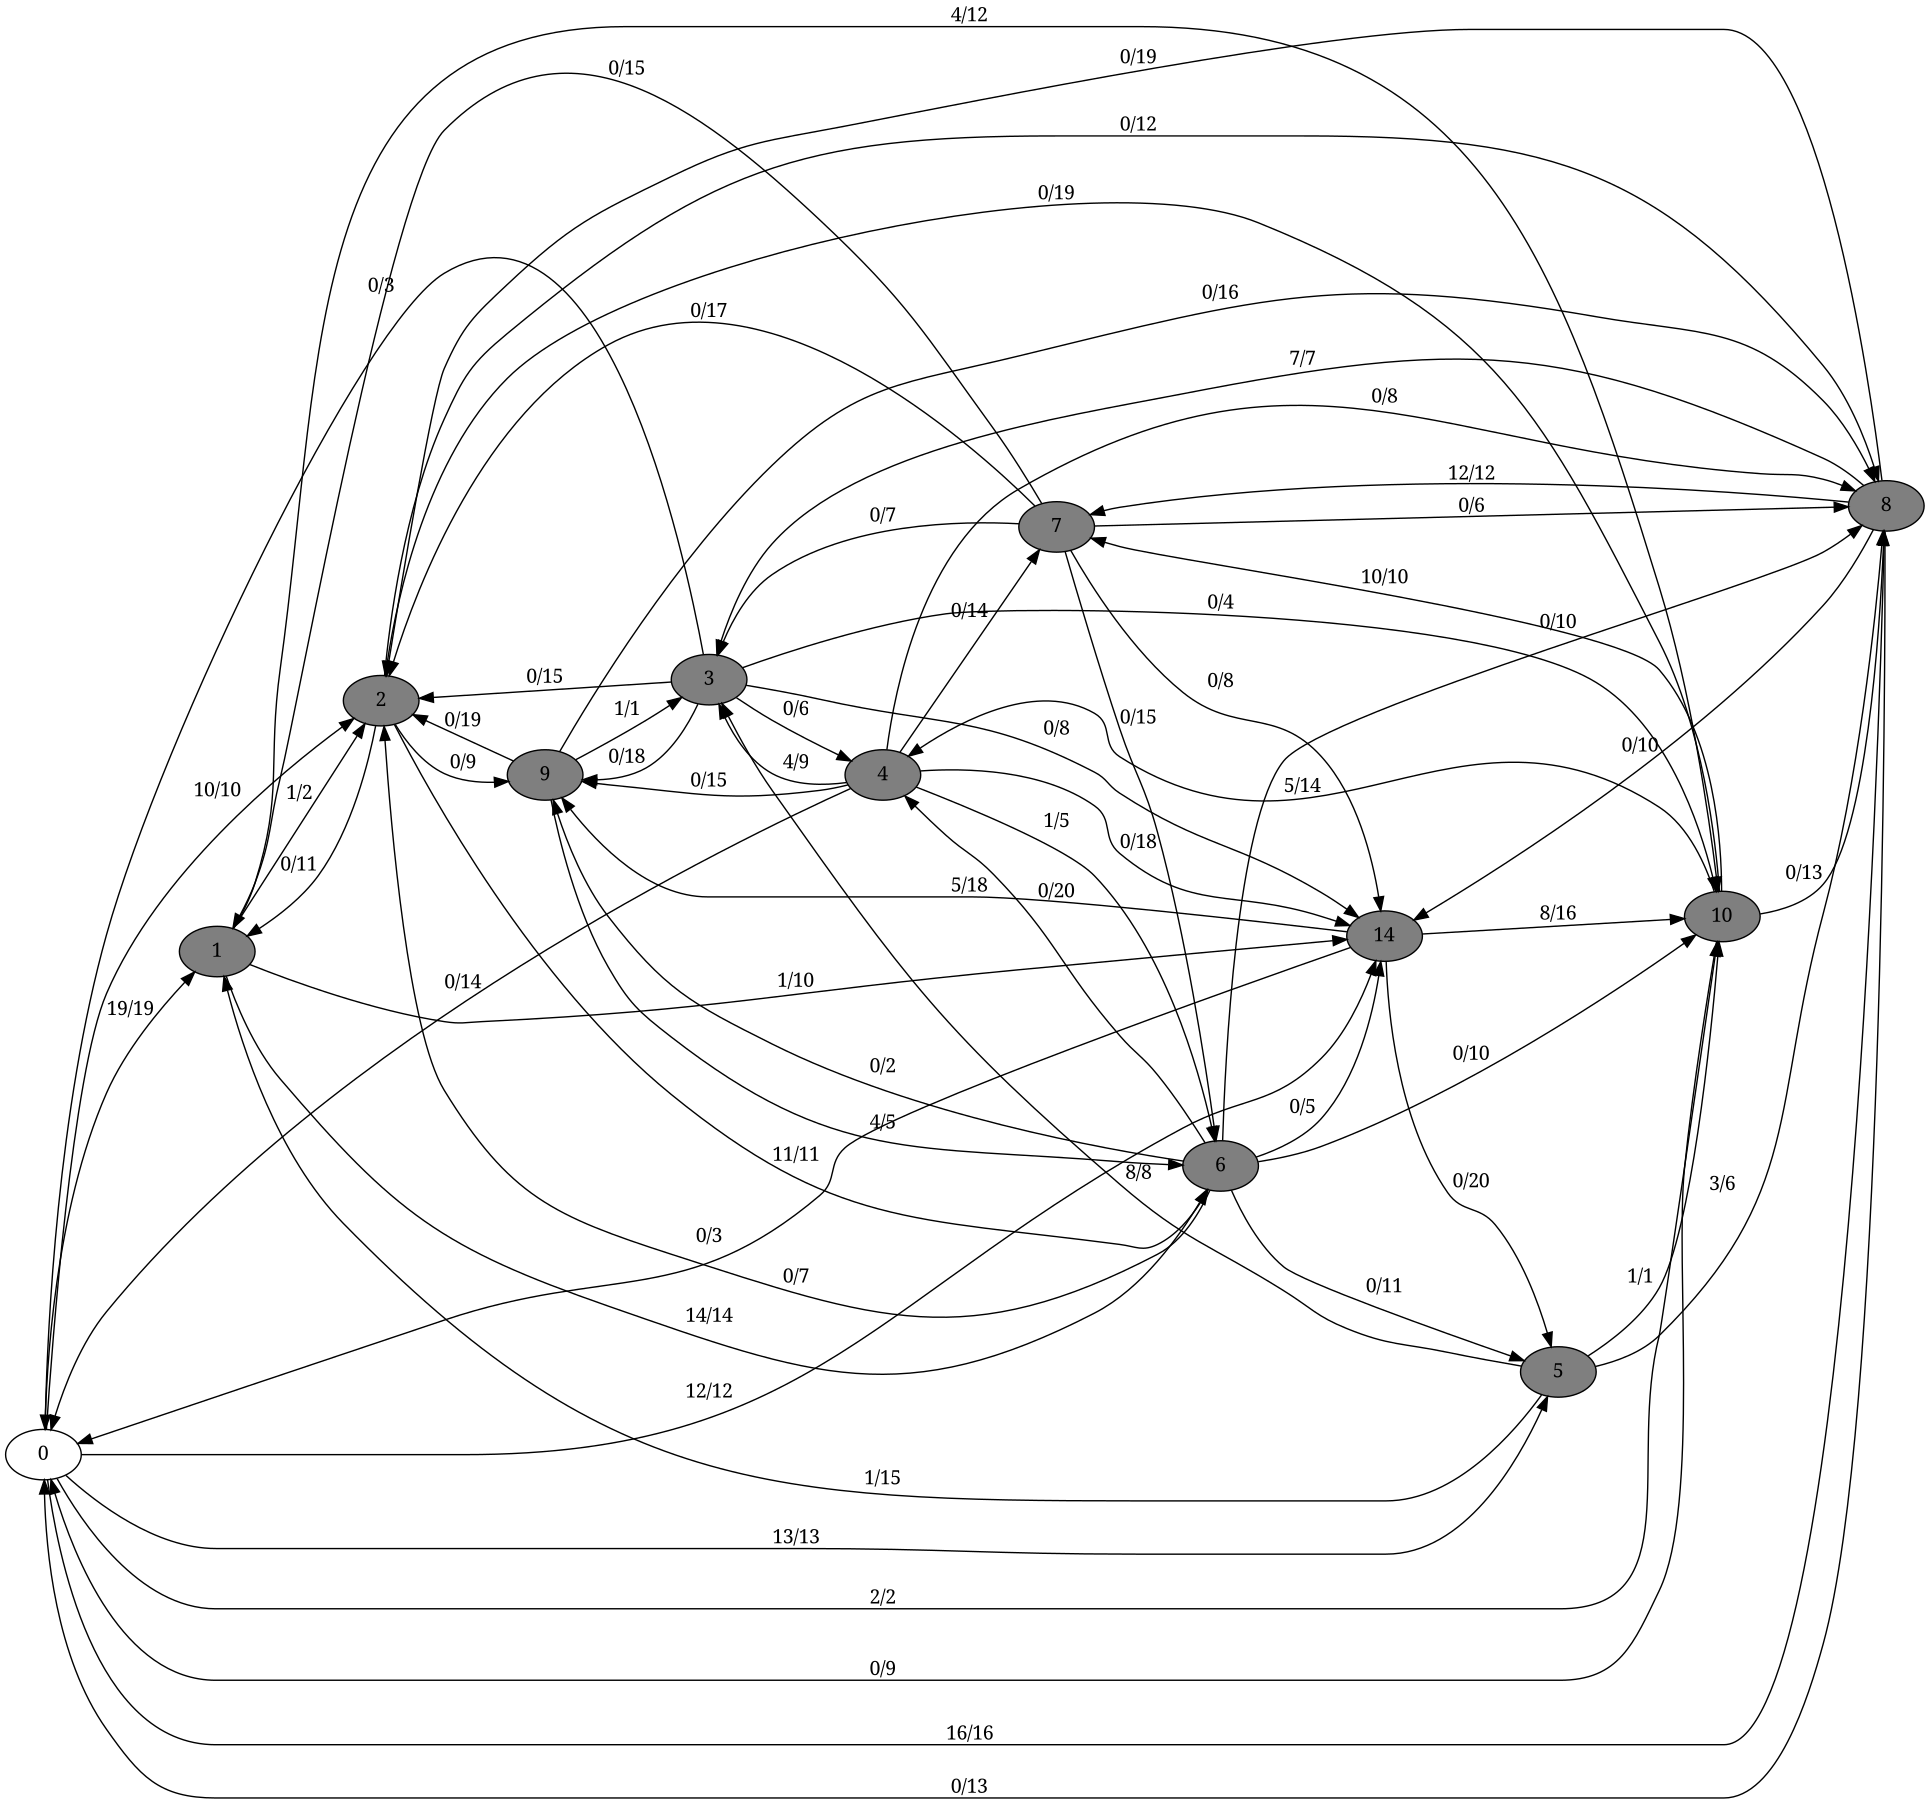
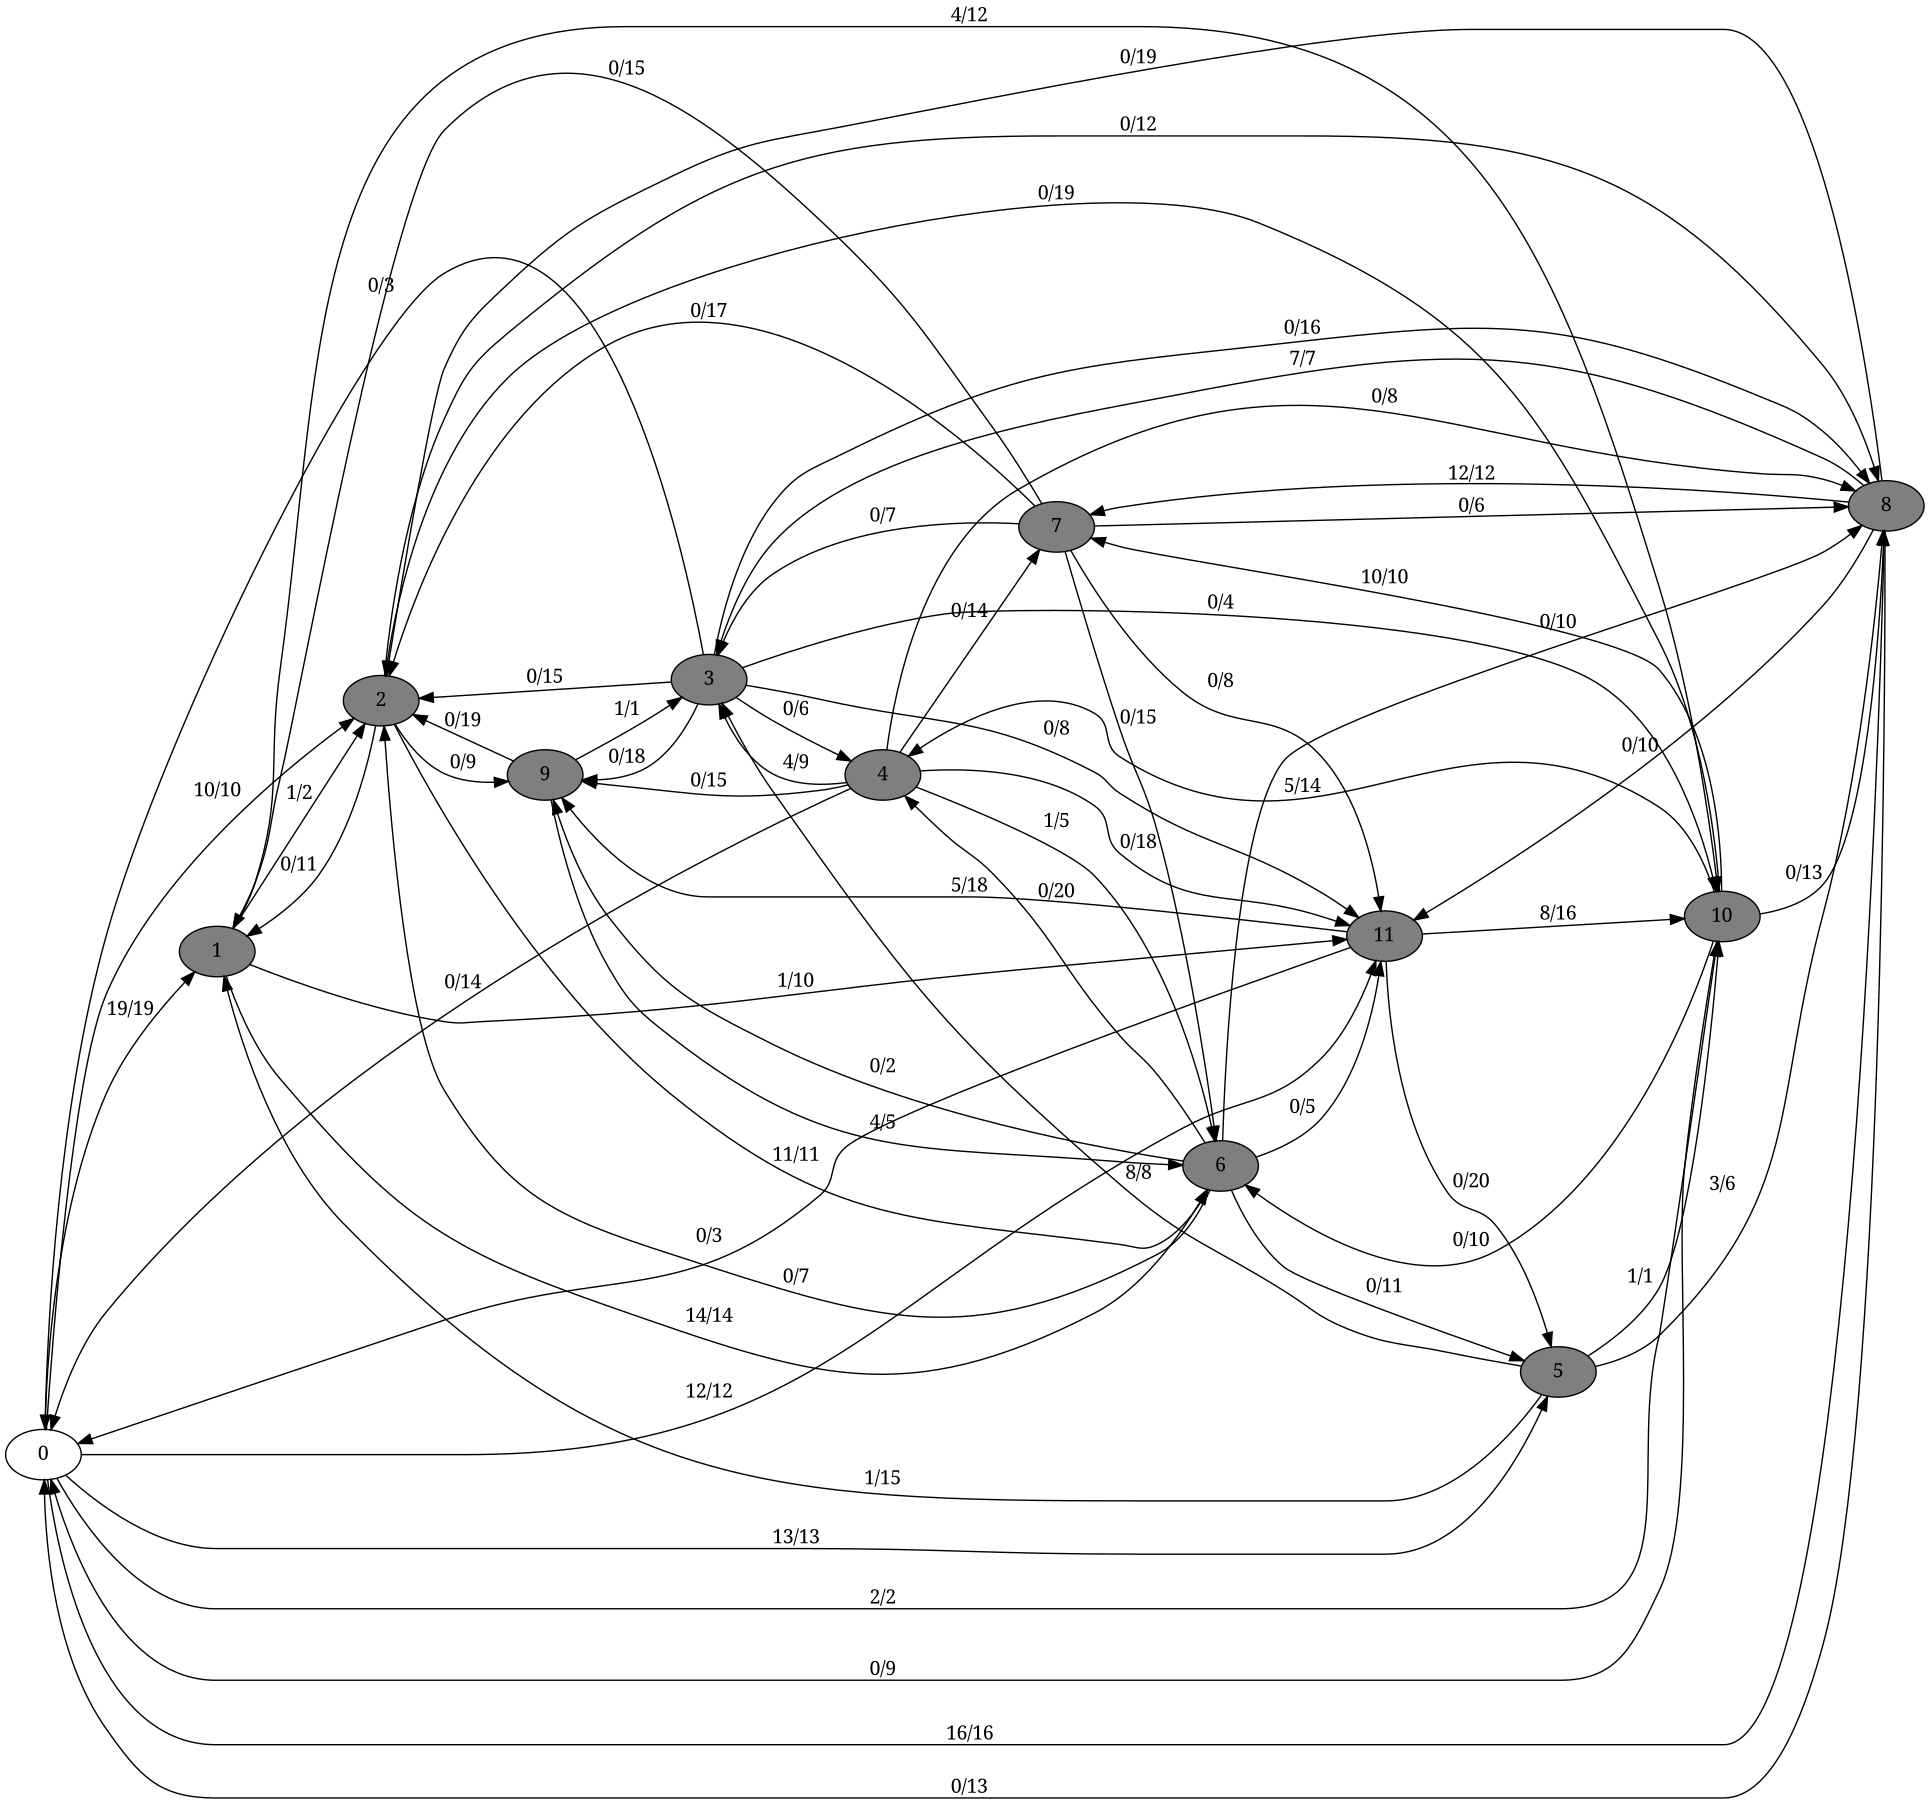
edge "9" -> "8": now "3" -> "8"
node "14": label "14" -> "11"
edge "6" -> "10": reversed
